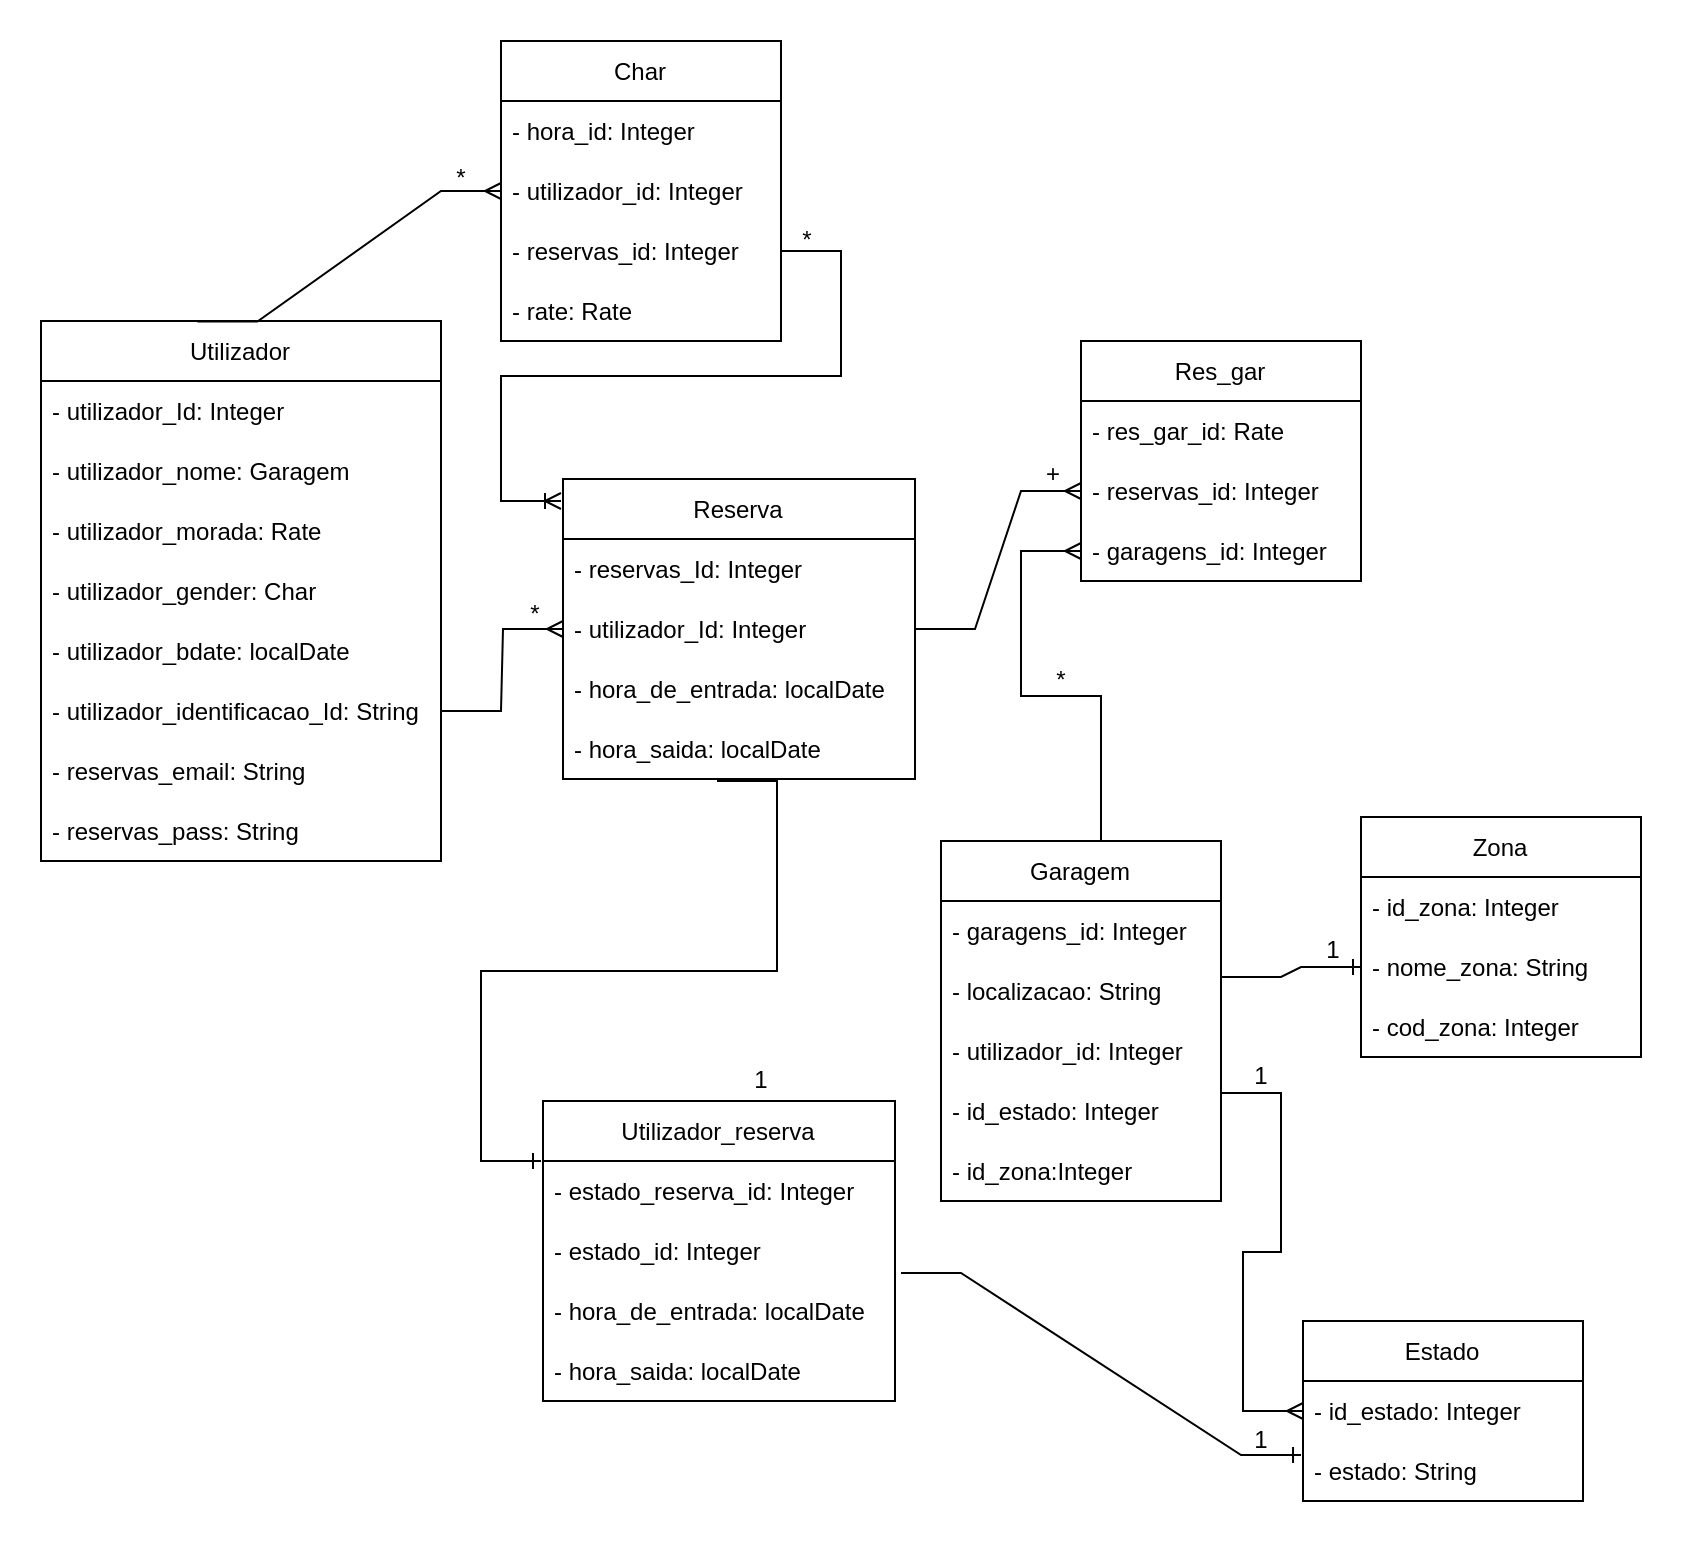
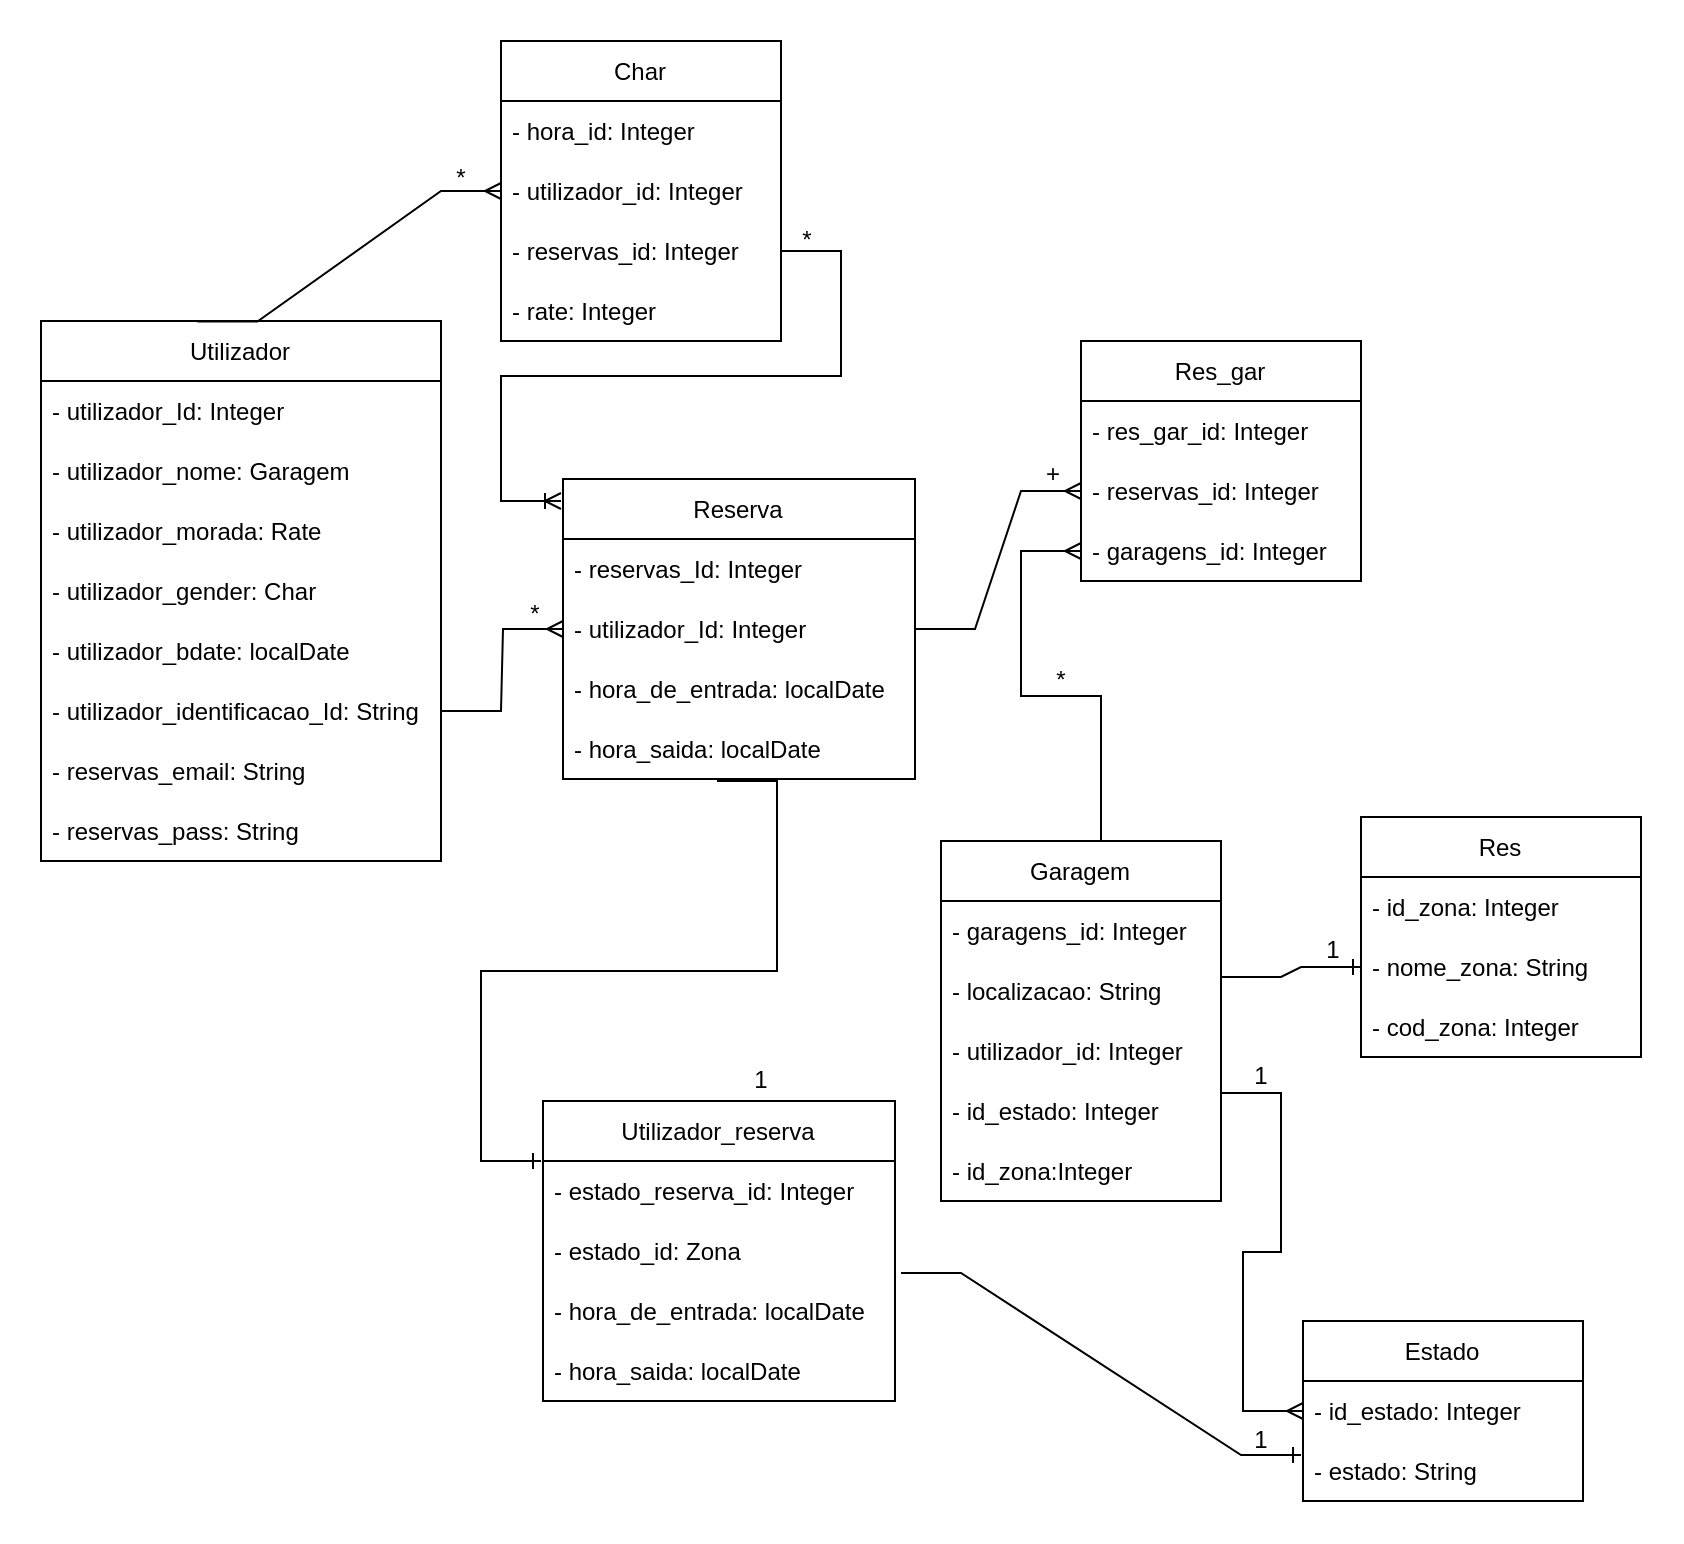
node "- rate: Rate": label "- rate: Rate" -> "- rate: Integer"
node "- res_gar_id: Rate": label "- res_gar_id: Rate" -> "- res_gar_id: Integer"
node "Zona": label "Zona" -> "Res"
node "- estado_id: Integer": label "- estado_id: Integer" -> "- estado_id: Zona"
